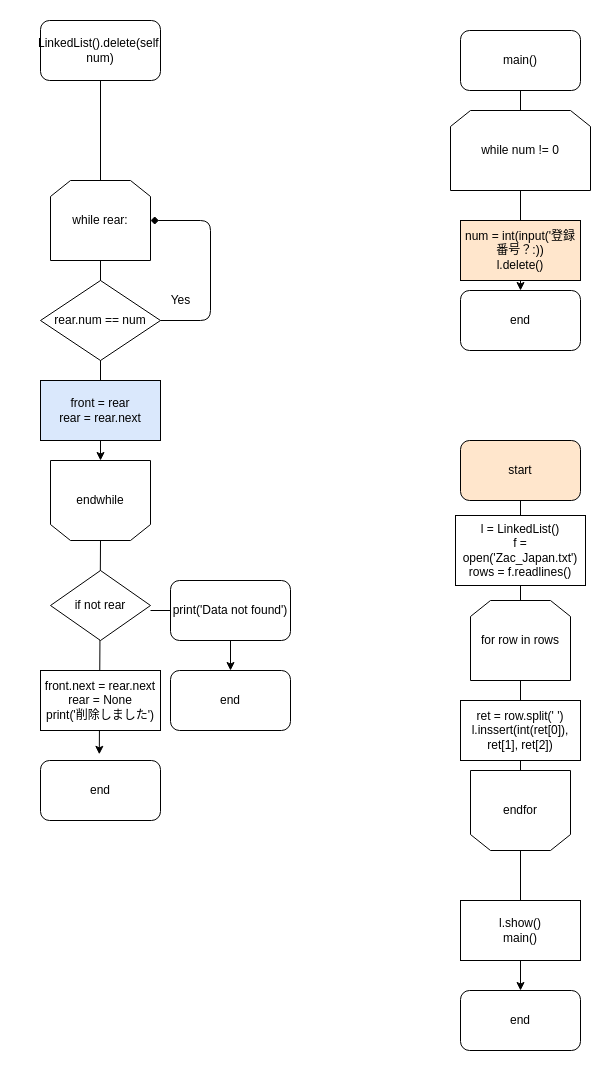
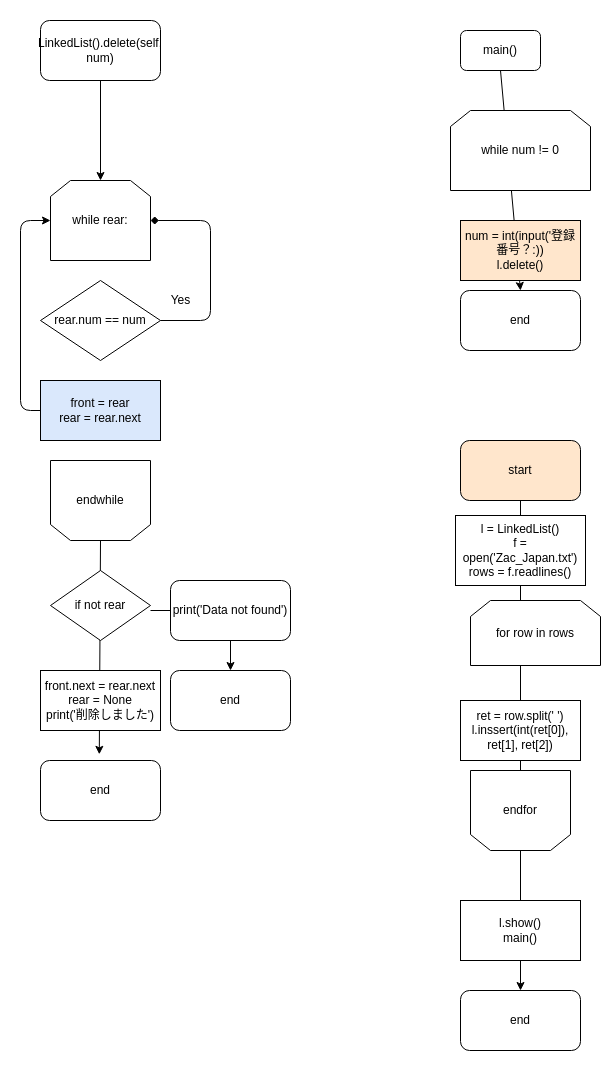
node "main()": size 120x60 -> 80x40
edge "LinkedList().delete(self, num)" -> "endwhile": now "LinkedList().delete(self, num)" -> "while rear:"
edge "front = rear rear = rear.next" -> "while rear:": added
node "for row in rows": size 100x80 -> 130x65
